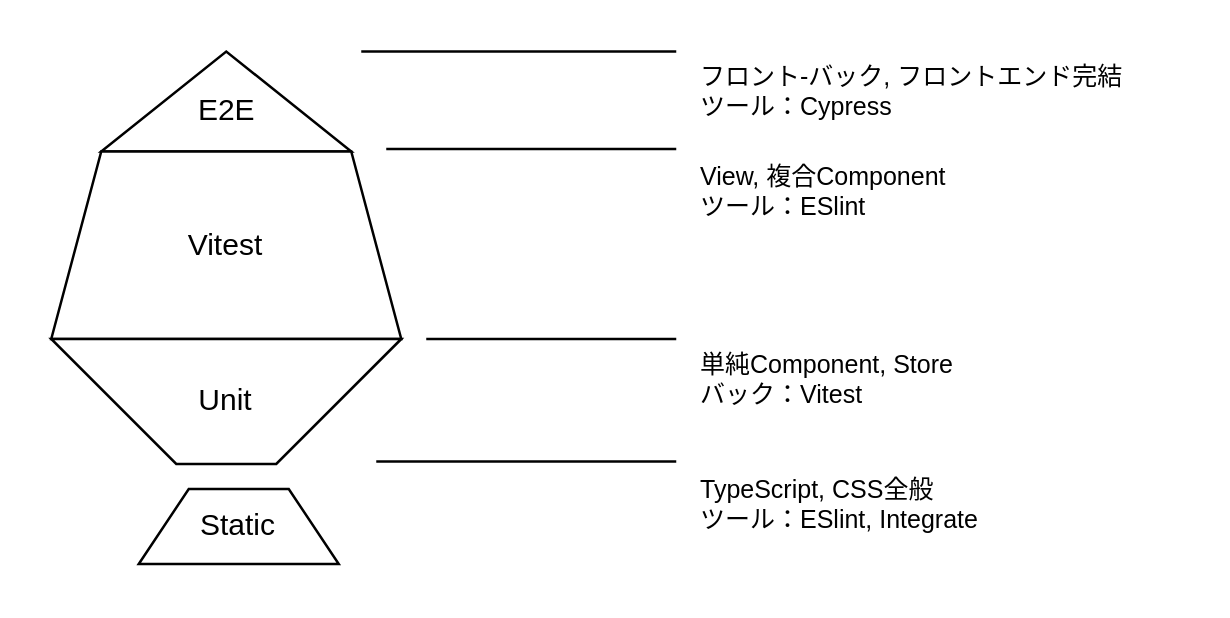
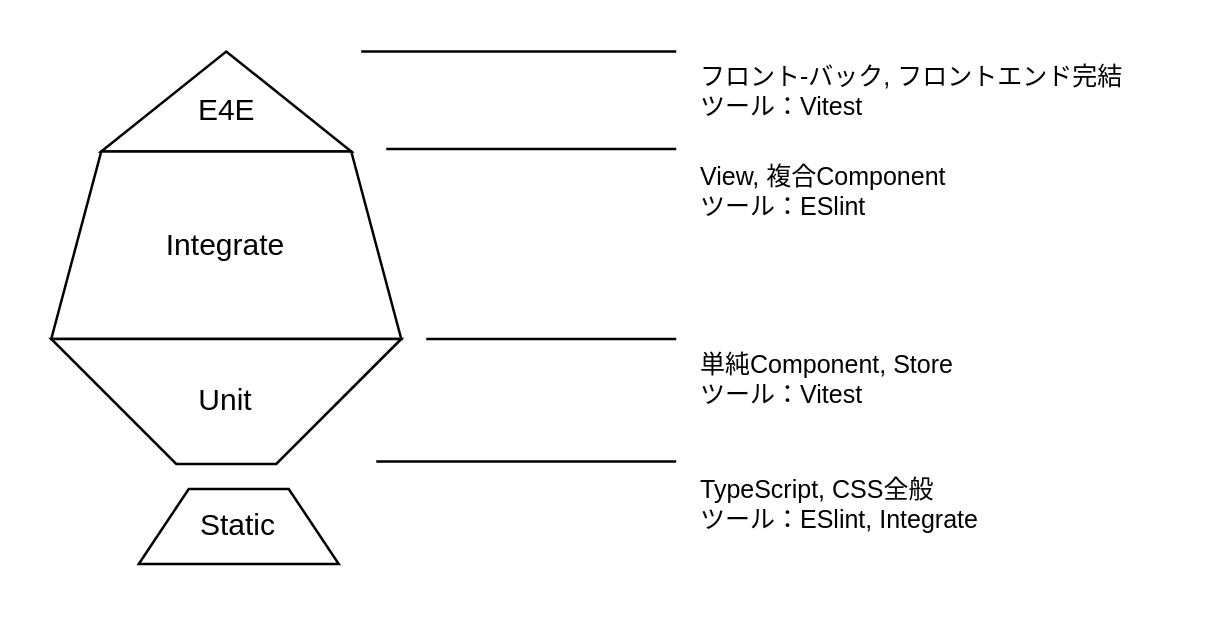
node "フロント-バック, フロントエンド完結 ツール：Cypress": label "フロント-バック, フロントエンド完結 ツール：Cypress" -> "フロント-バック, フロントエンド完結 ツール：Vitest"
node "E2E": label "E2E" -> "E4E"
node "Vitest": label "Vitest" -> "Integrate"
node "単純Component, Storeバック：Vitest": label "単純Component, Storeバック：Vitest" -> "単純Component, Storeツール：Vitest"
